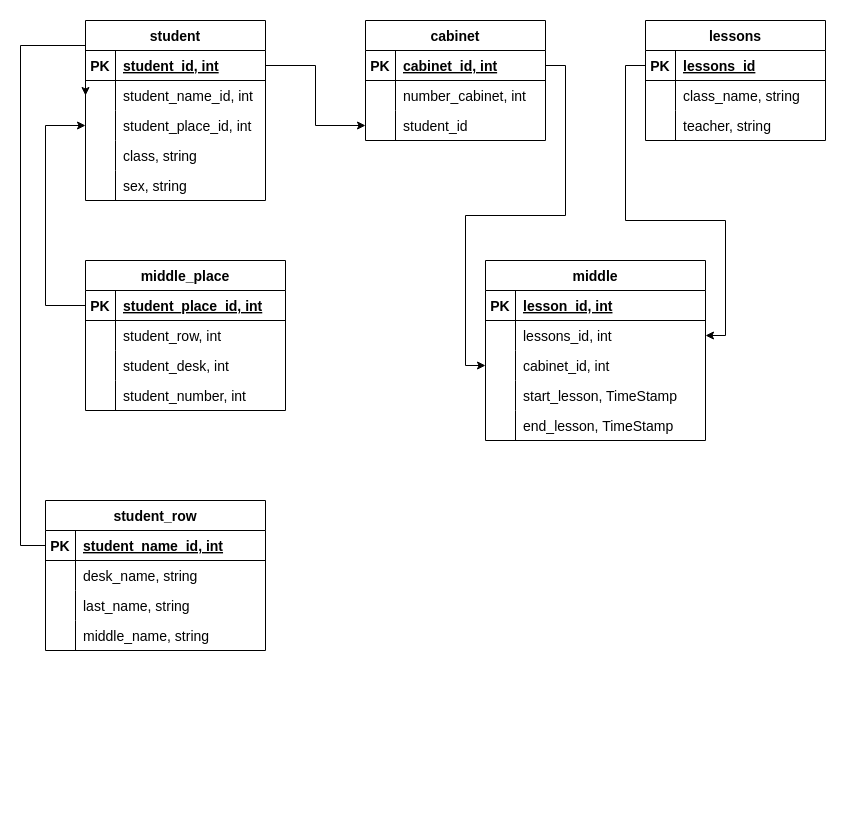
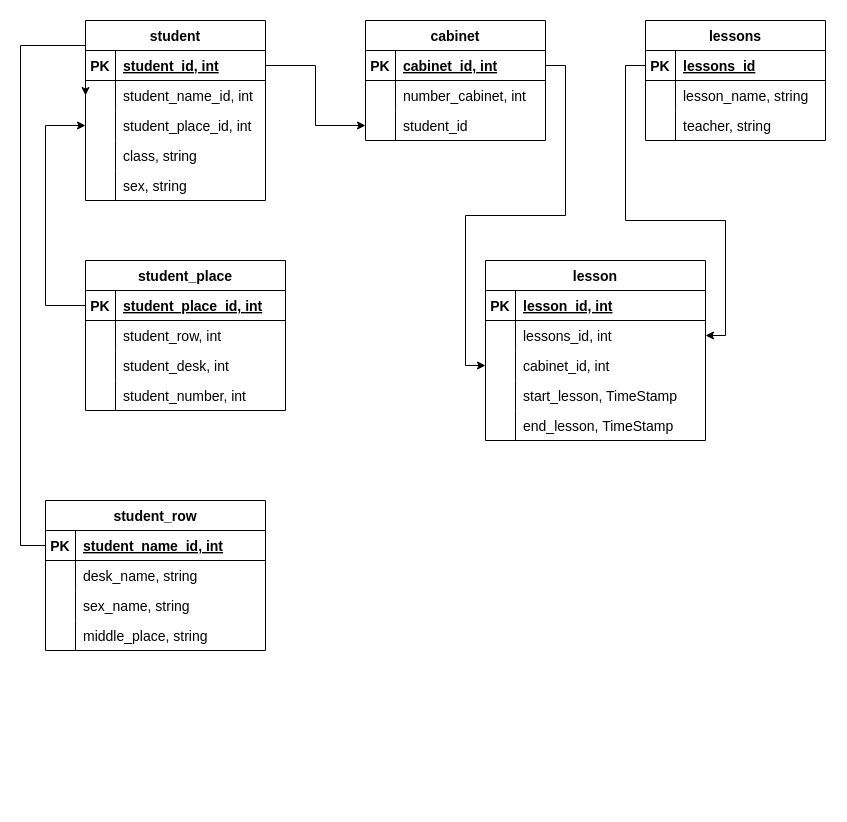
node "class_name, string": label "class_name, string" -> "lesson_name, string"
node "middle_place": label "middle_place" -> "student_place"
node "middle": label "middle" -> "lesson"
node "last_name, string": label "last_name, string" -> "sex_name, string"
node "middle_name, string": label "middle_name, string" -> "middle_place, string"
